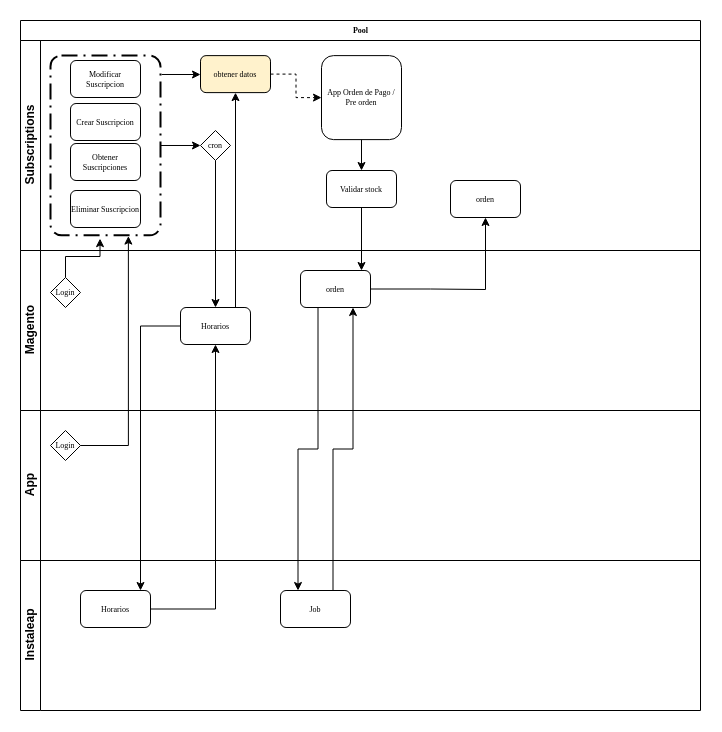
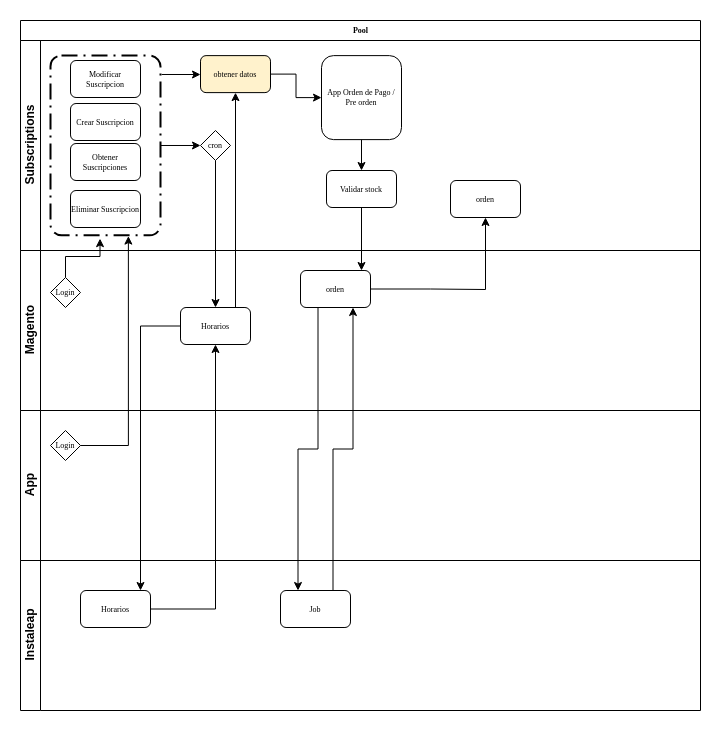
edge "obtener datos" -> "App Orden de Pago / Pre orden": style dashed -> solid
